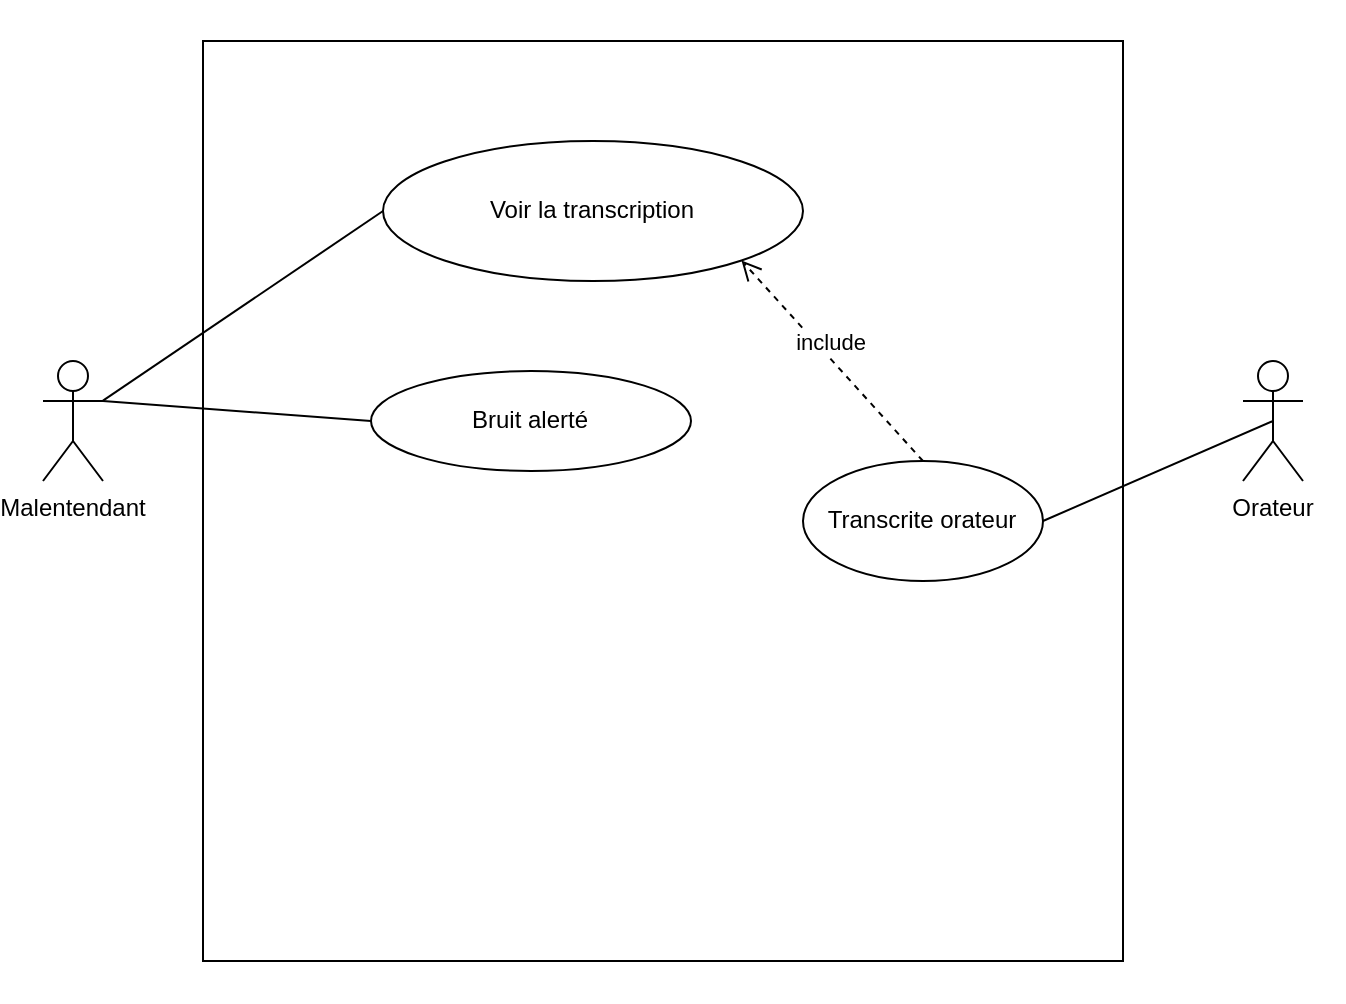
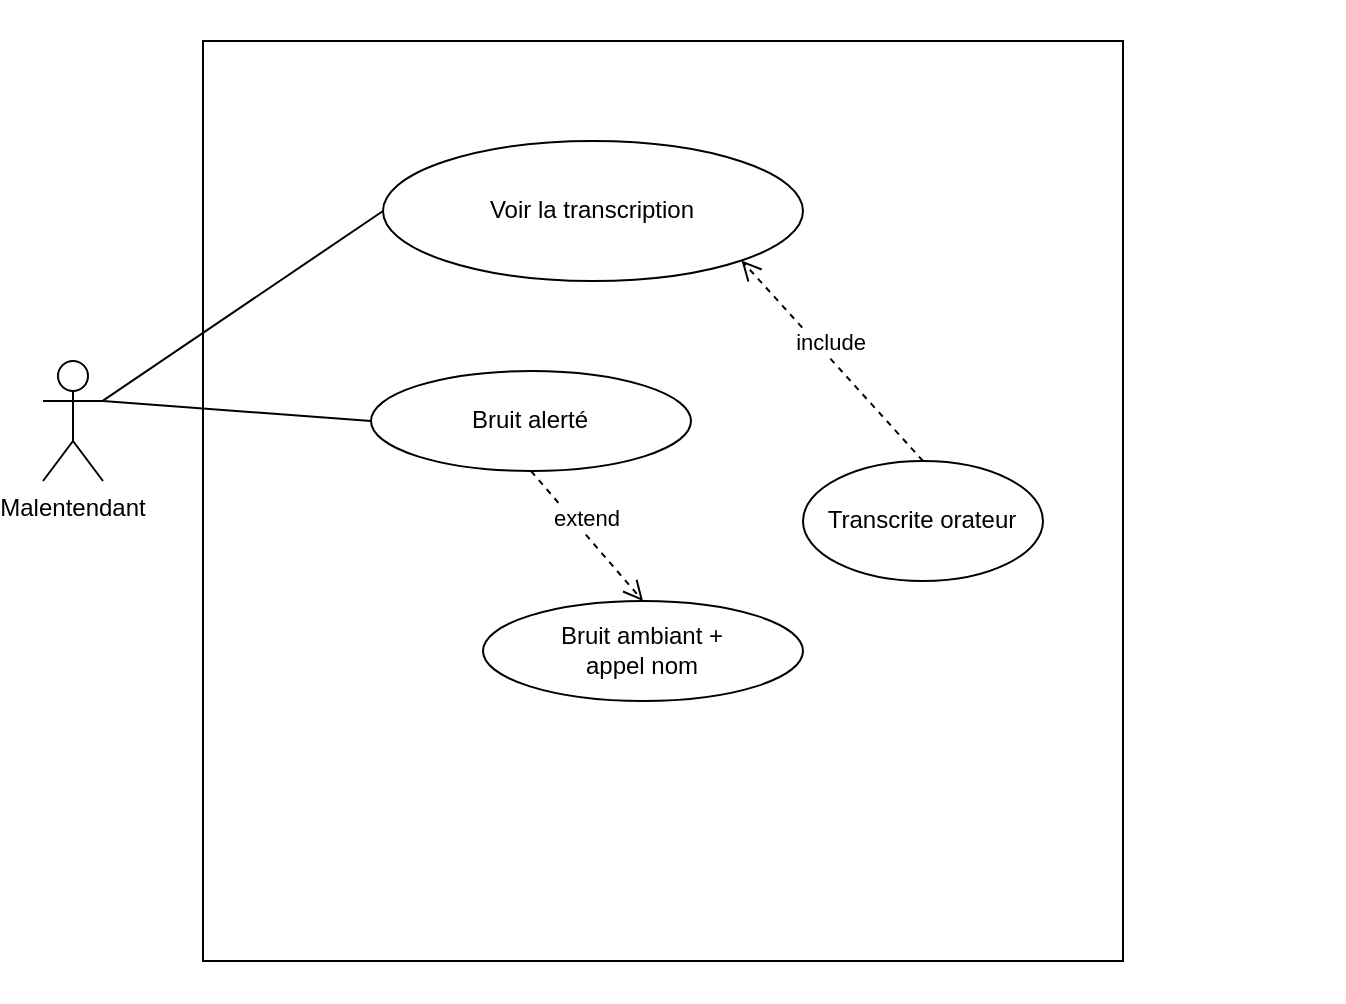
node "Orateur": removed
edge "Orateur" -- "Transcrite orateur": removed
edge "Bruit alerté" -> "Bruit ambiant + appel nom": added, label "extend"
node "Bruit ambiant + appel nom": added
